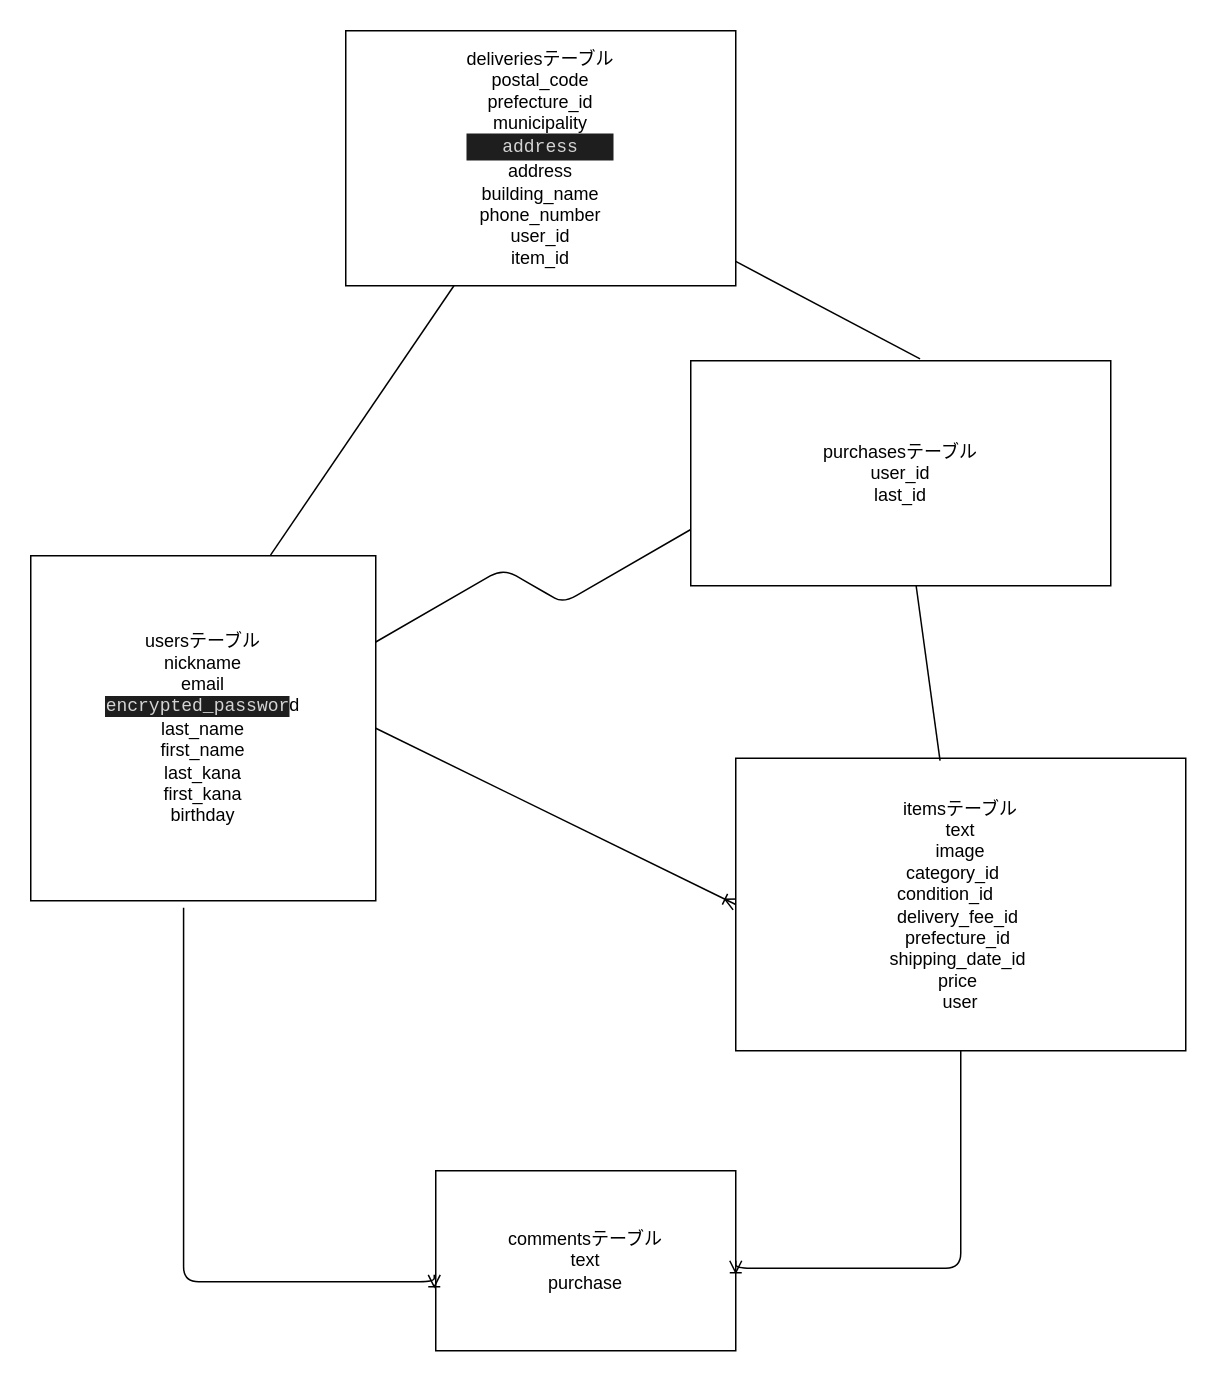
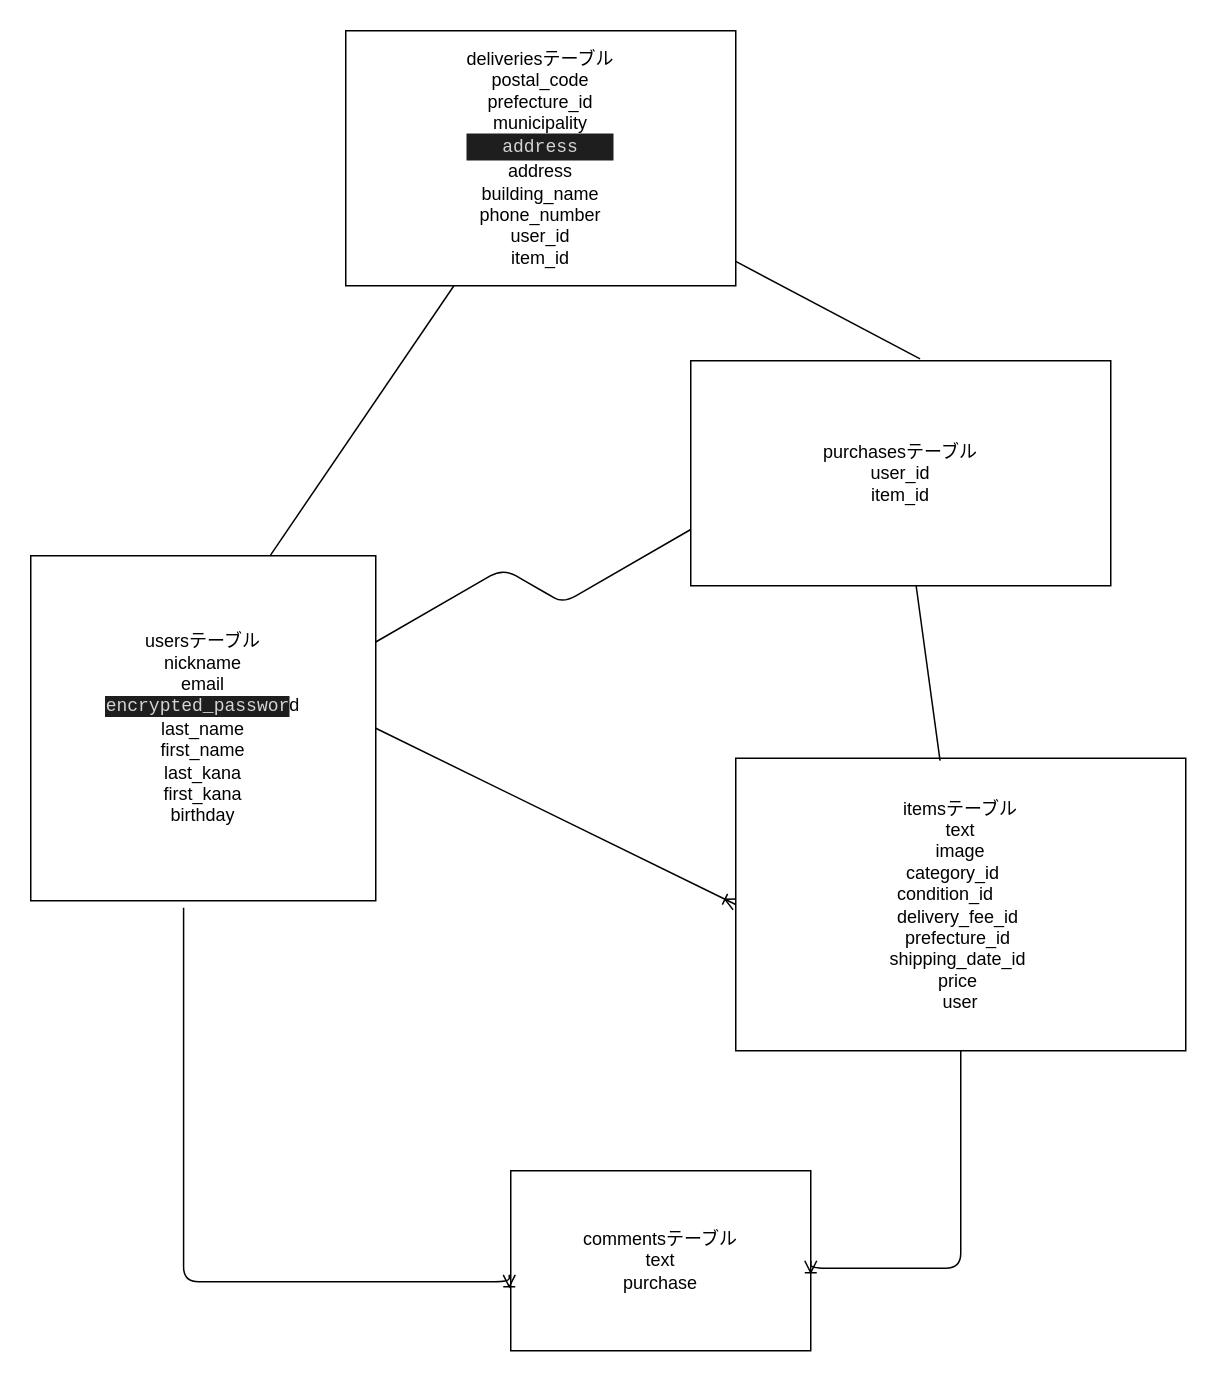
node "purchasesテーブル user_id last_id": label "purchasesテーブル user_id last_id" -> "purchasesテーブル user_id item_id"
node "commentsテーブル text purchase": moved (586, 1261) -> (661, 1261)
